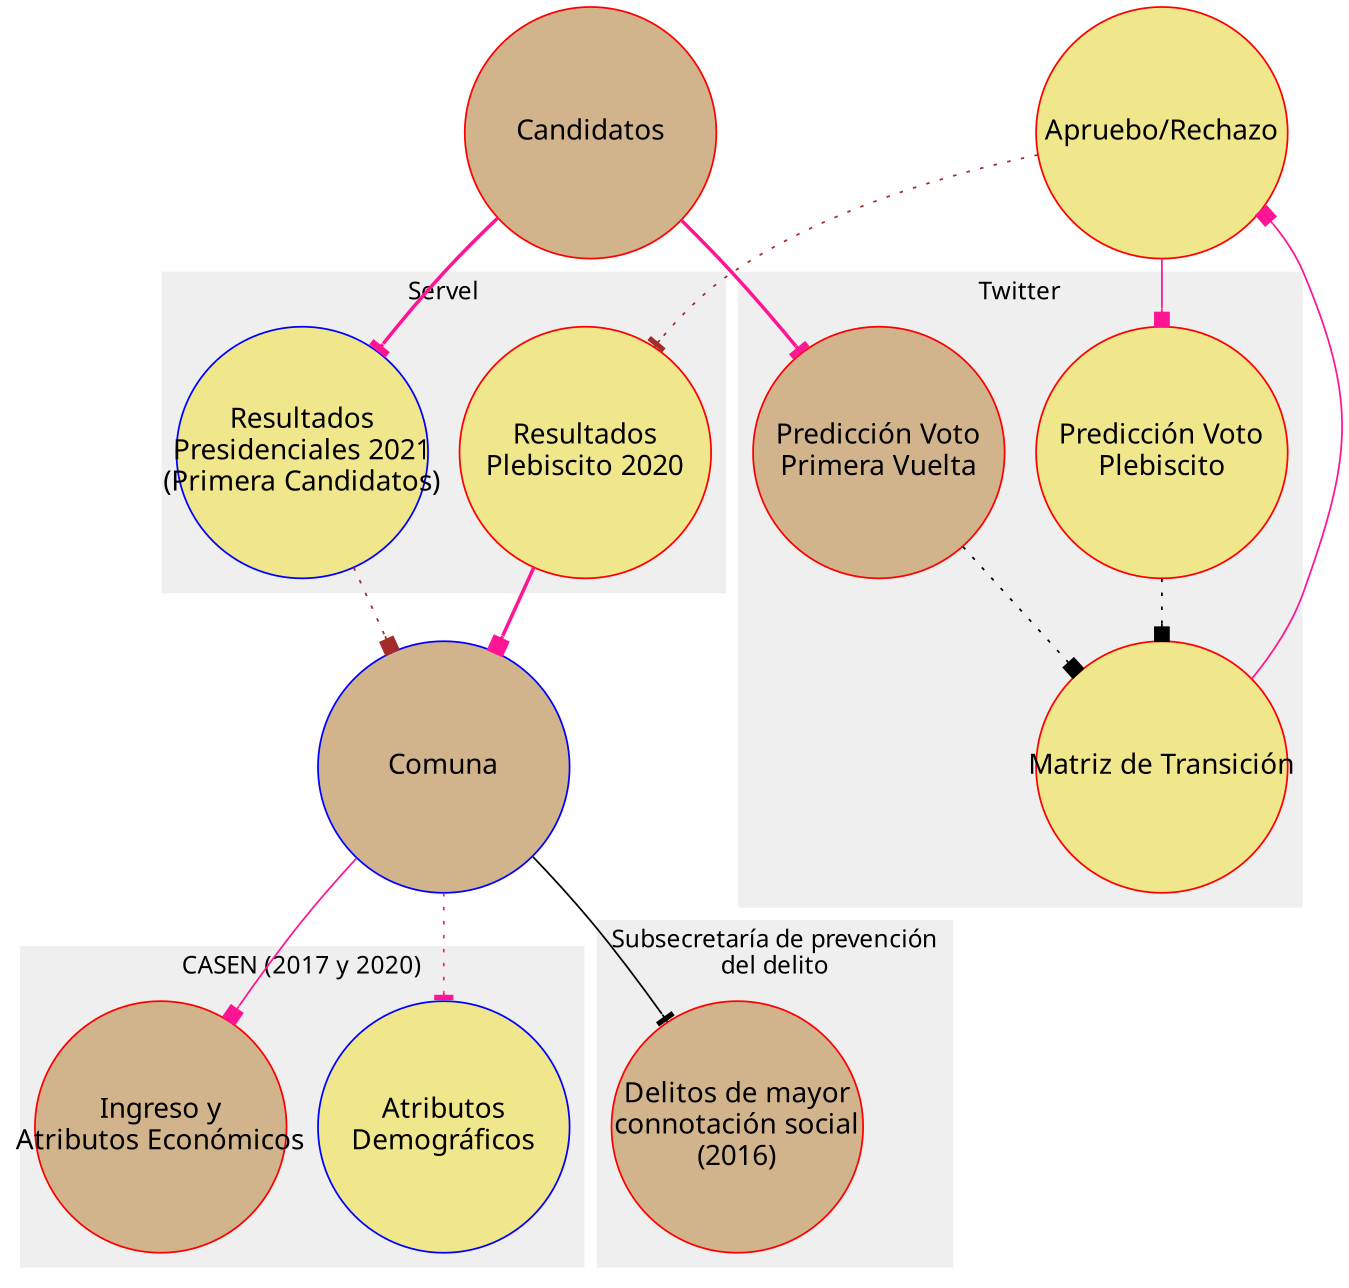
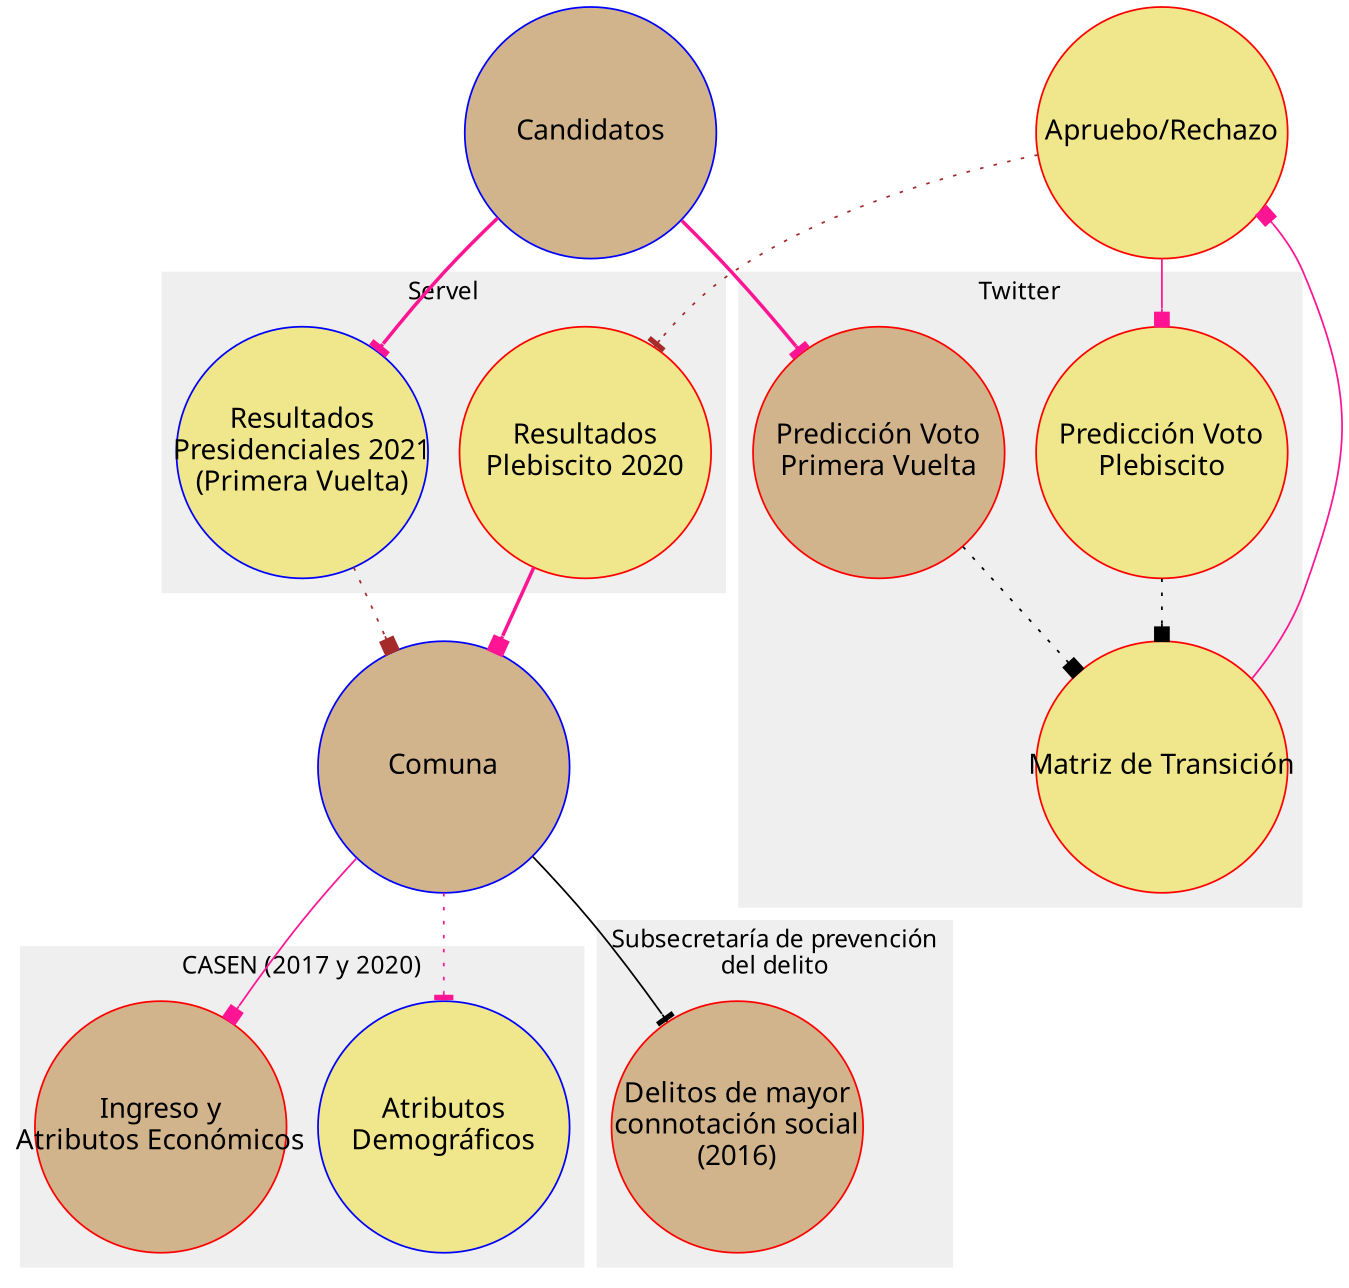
node "Candidatos": color red -> blue
node "Resultados Presidenciales 2021 (Primera Candidatos)": label "Resultados Presidenciales 2021 (Primera Candidatos)" -> "Resultados Presidenciales 2021 (Primera Vuelta)"
